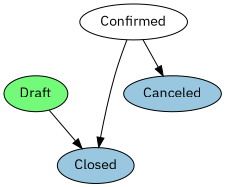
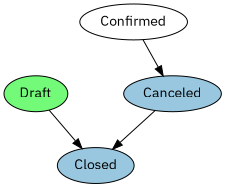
edge "Confirmed" -> "Closed": now "Canceled" -> "Closed"
